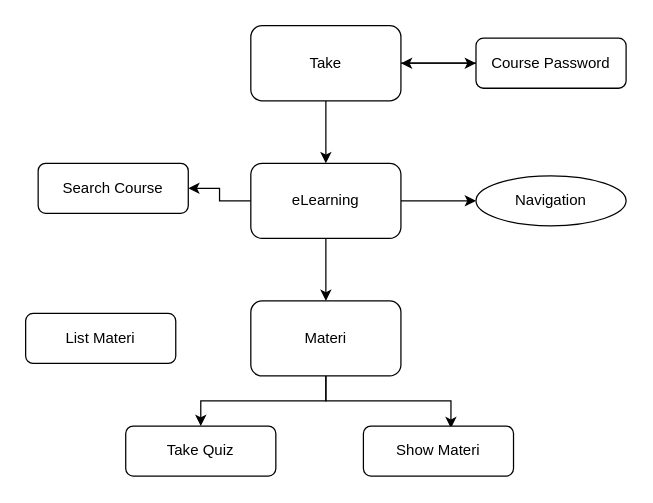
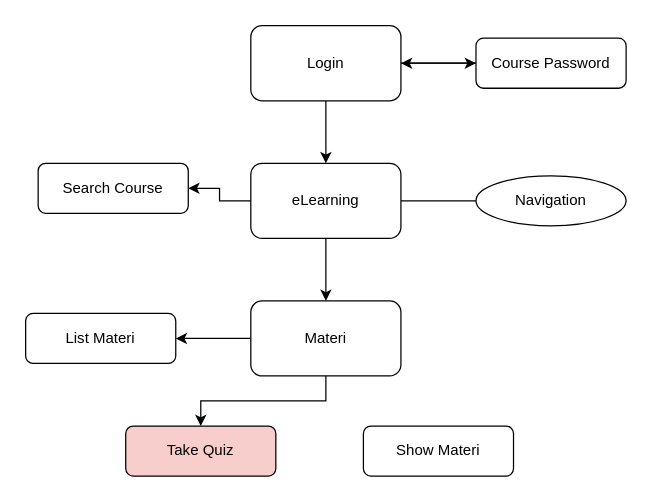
node "Take": label "Take" -> "Login"
edge "eLearning" -> "Navigation": arrowhead classic -> none
edge "Materi" -> "List Materi": added
edge "Materi" -> "Show Materi": removed
node "Take Quiz": fillcolor #ffffff -> #f8cecc
